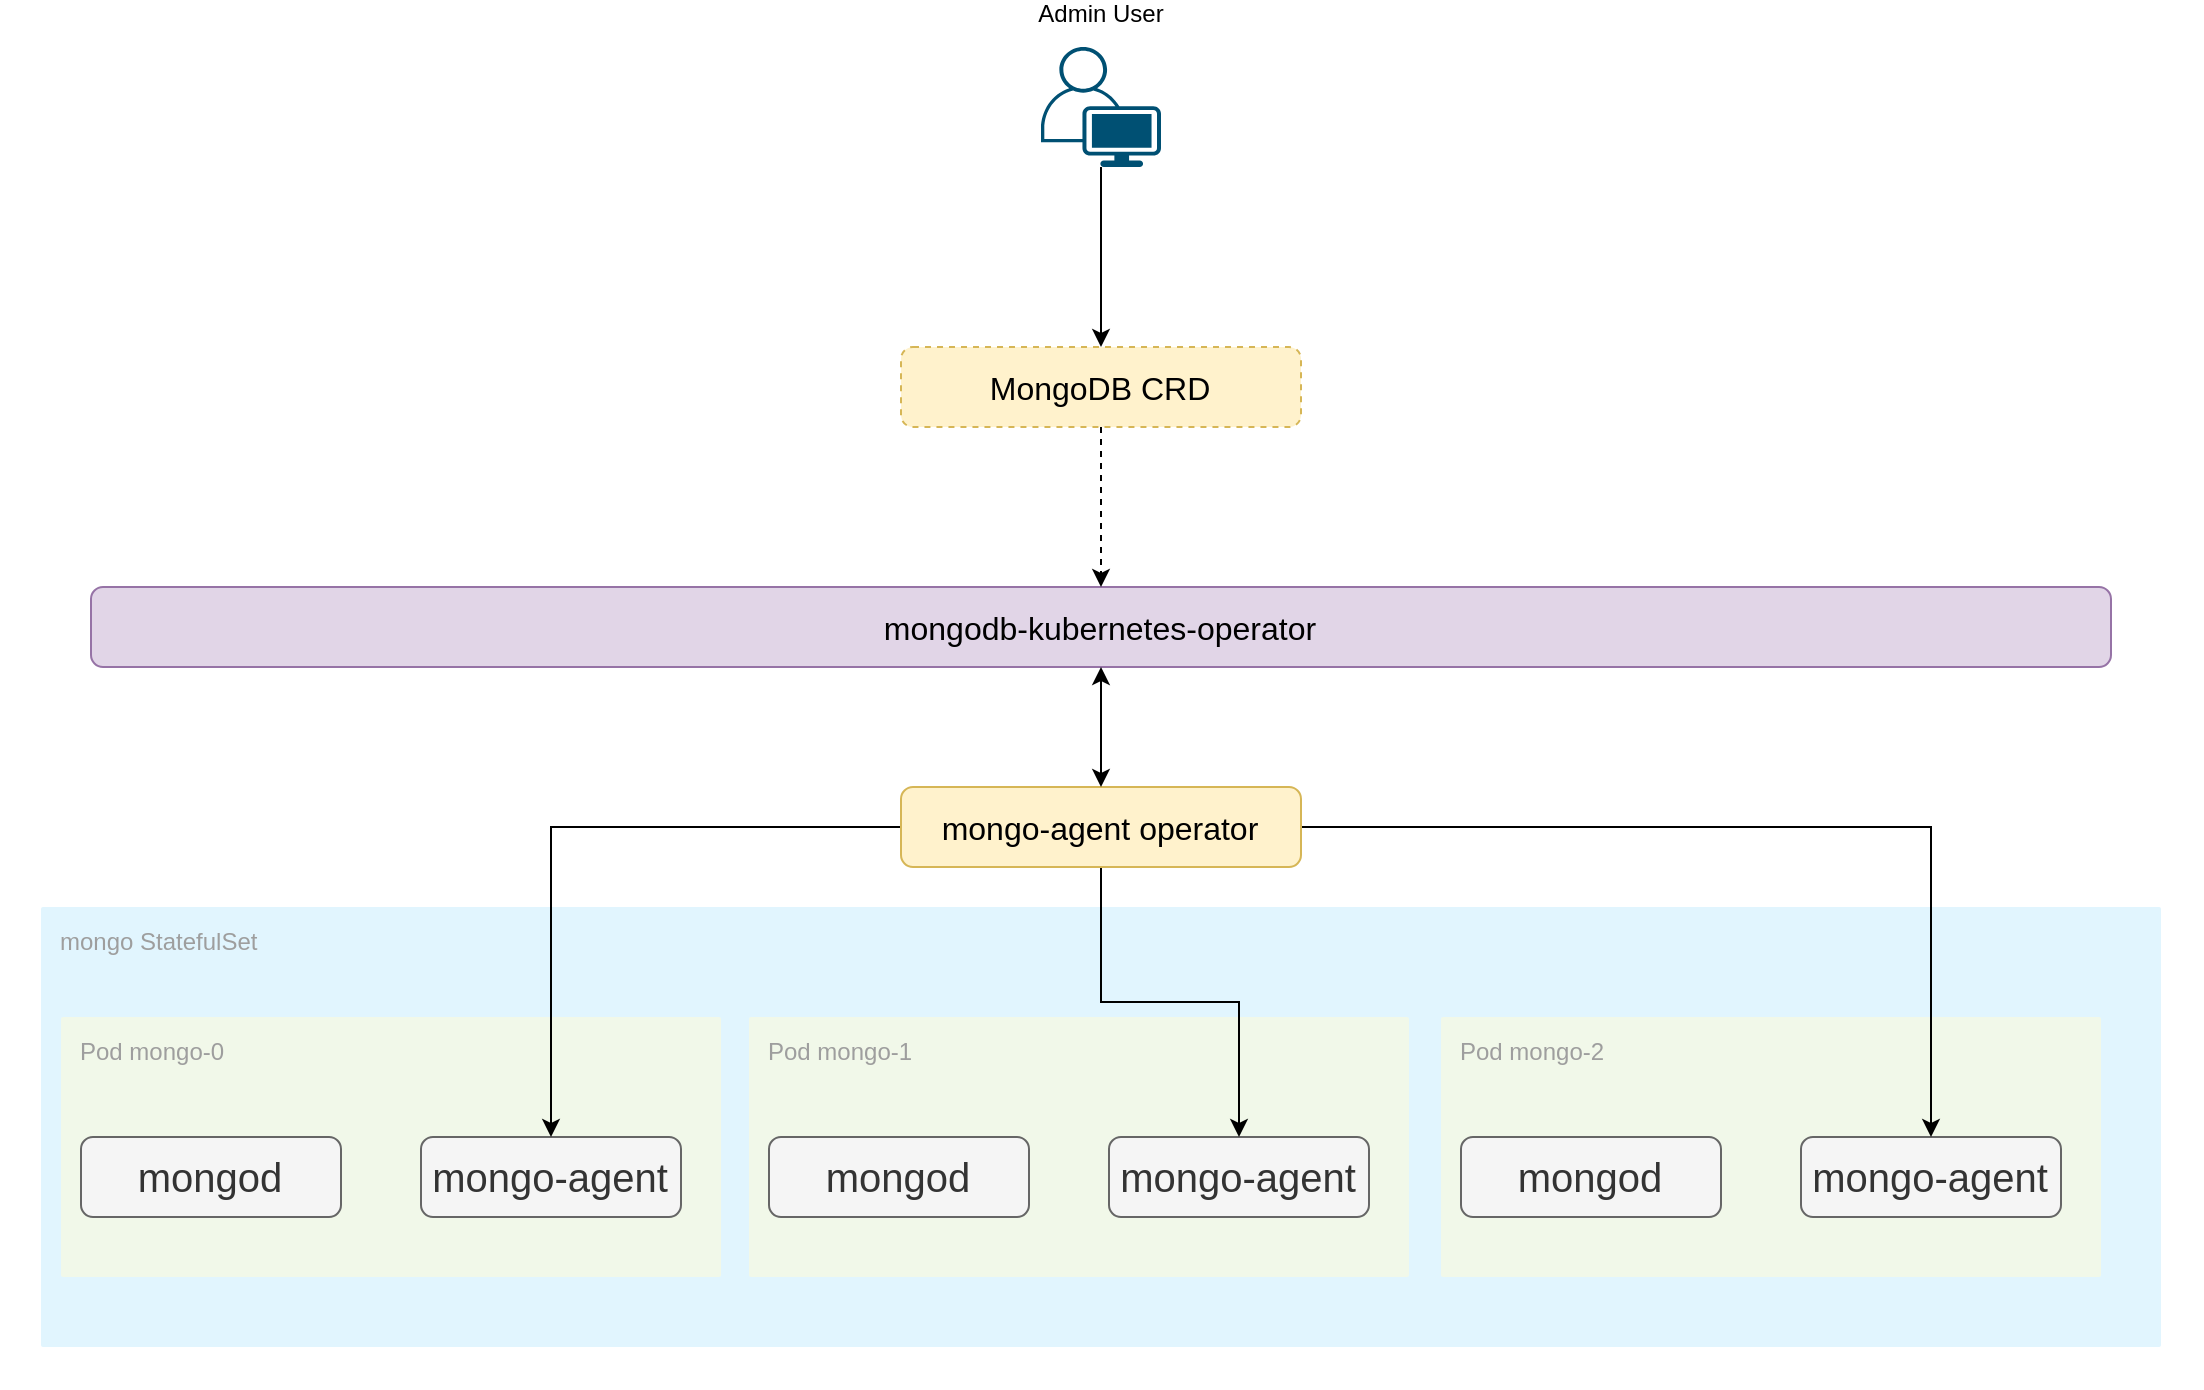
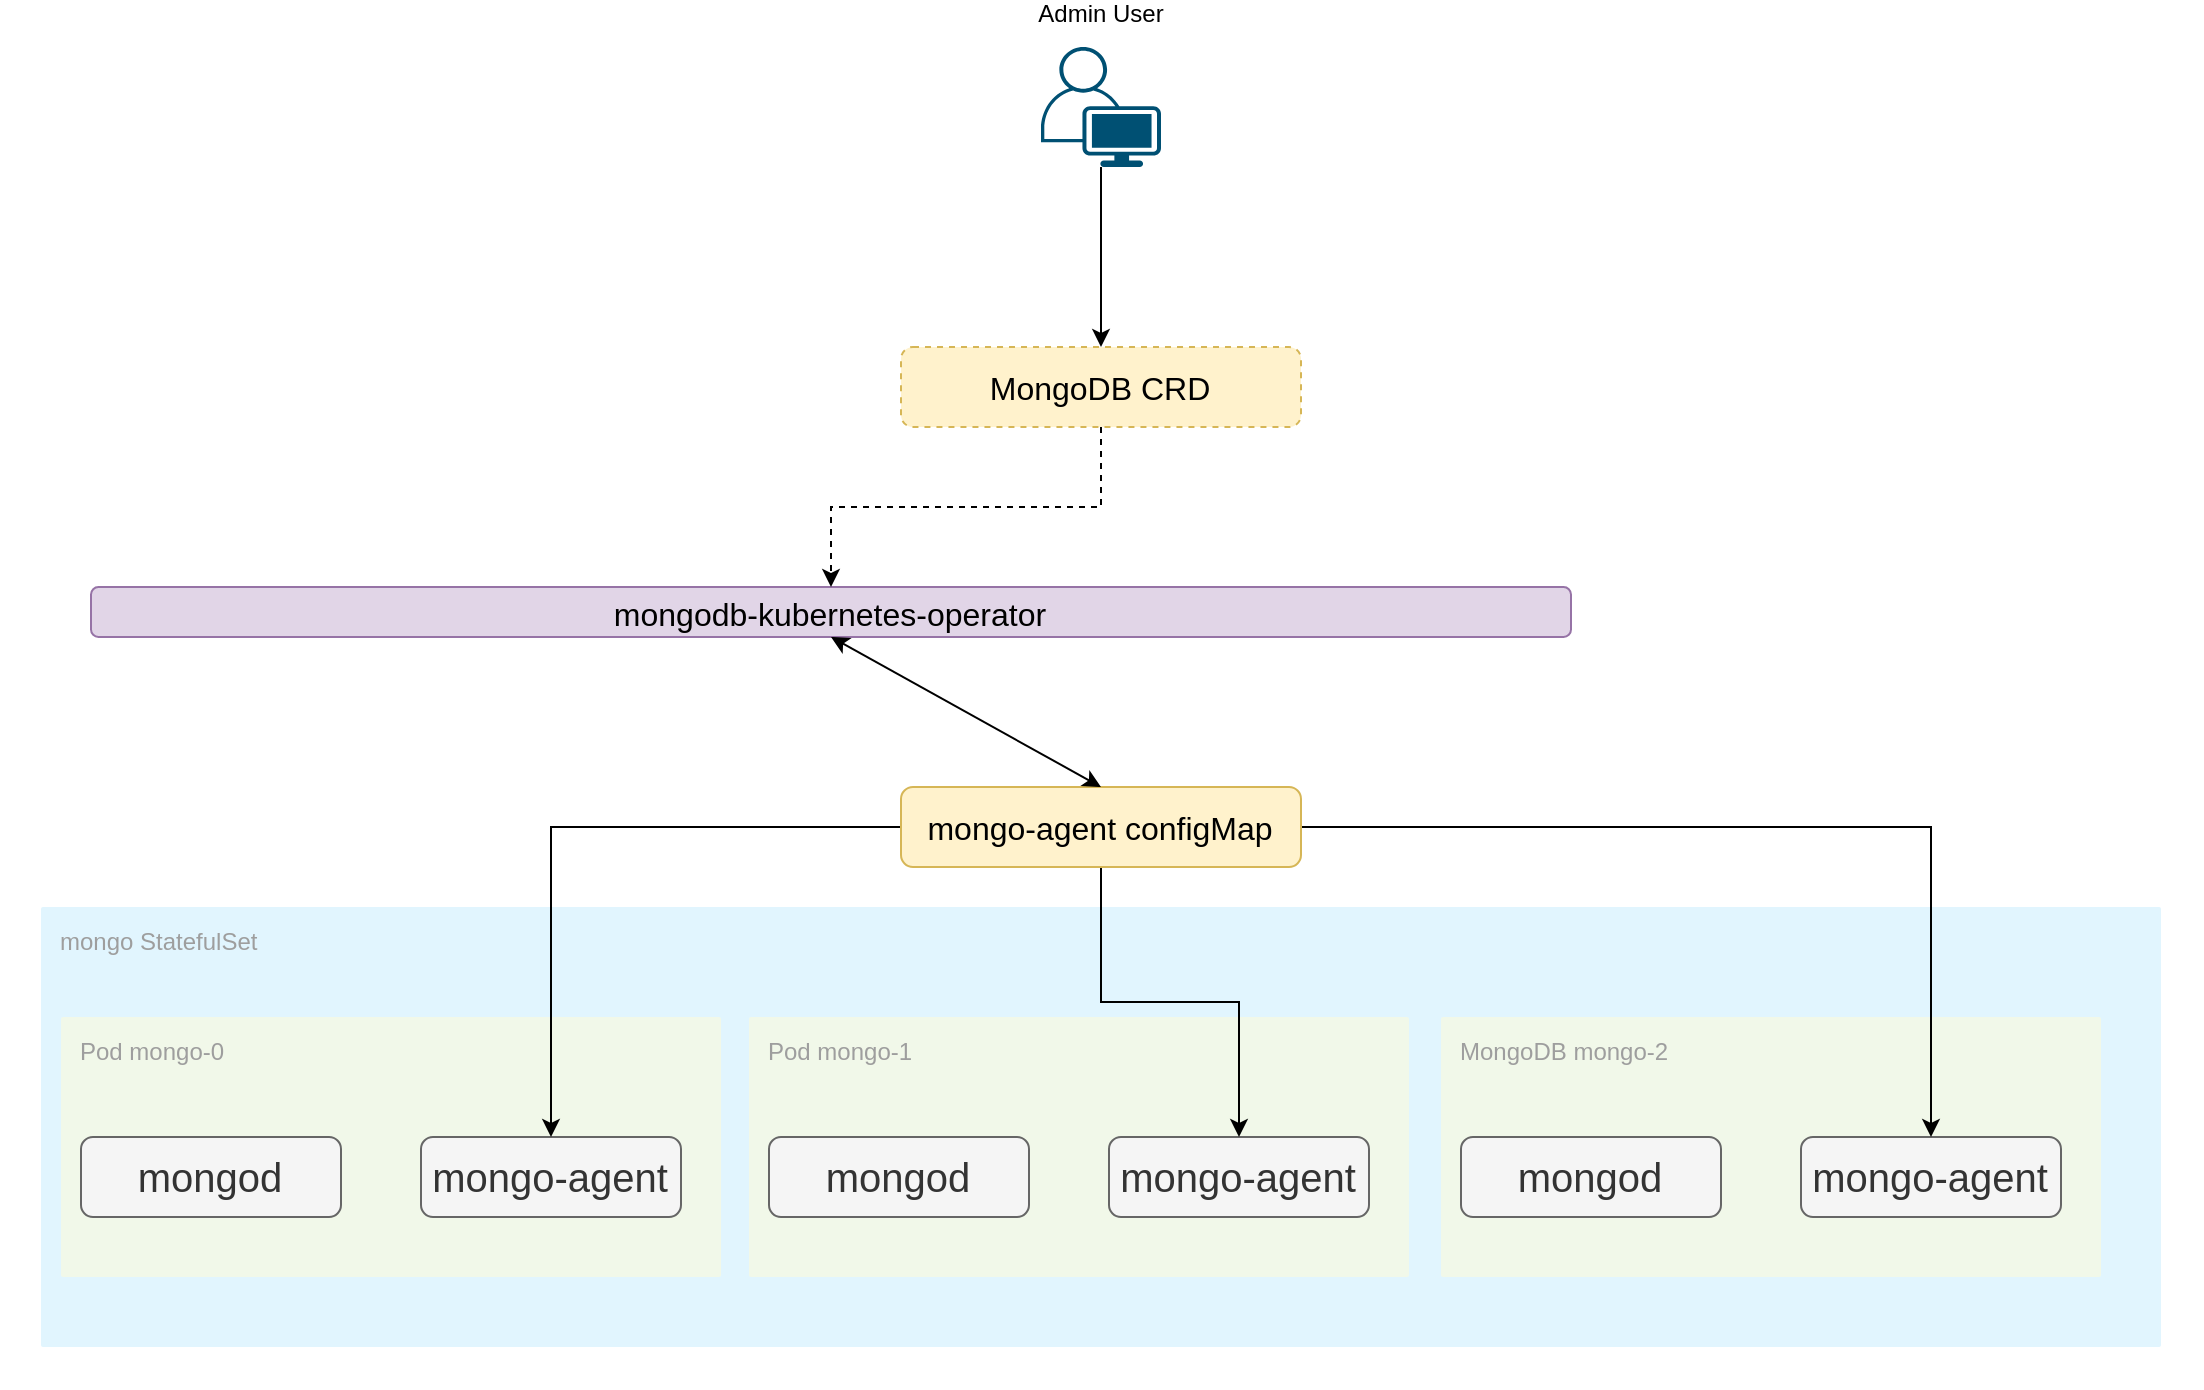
node "mongodb-kubernetes-operator": size 2020x80 -> 1480x50
node "mongo-agent operator": label "mongo-agent operator" -> "mongo-agent configMap"
node "Pod mongo-2": label "Pod mongo-2" -> "MongoDB mongo-2"
